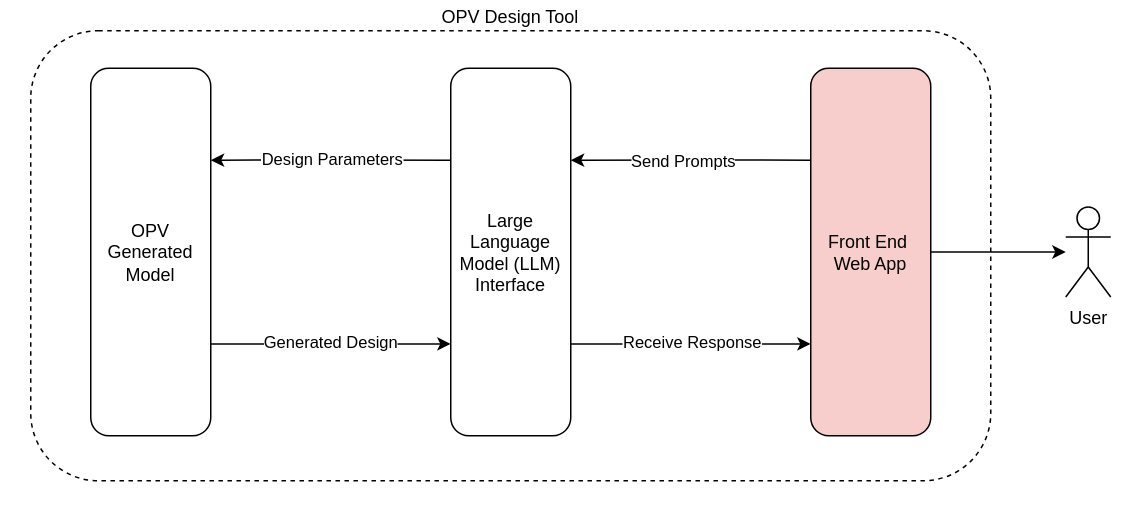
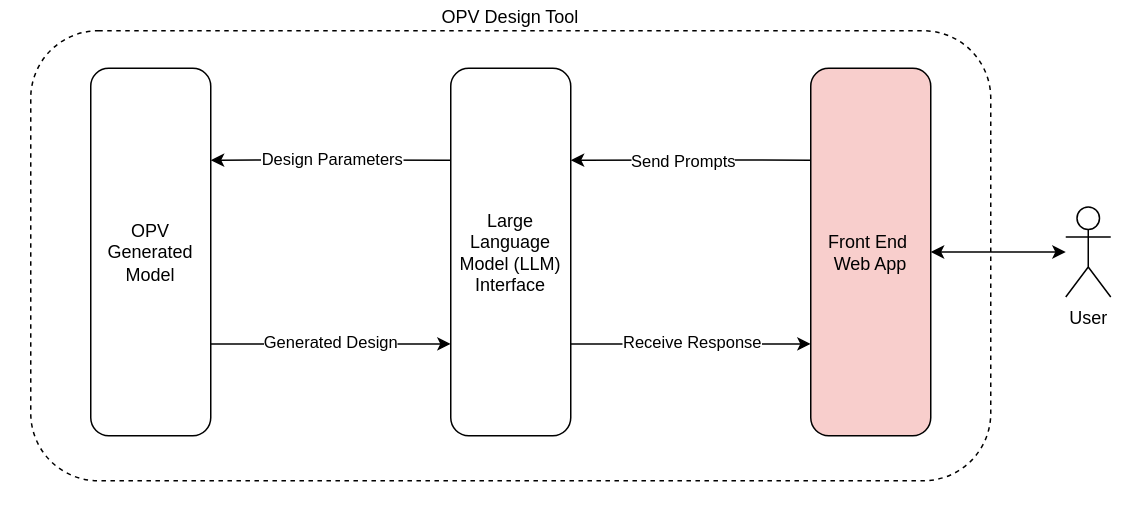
edge "Front End Web App" -> "User": arrowhead none -> classic
